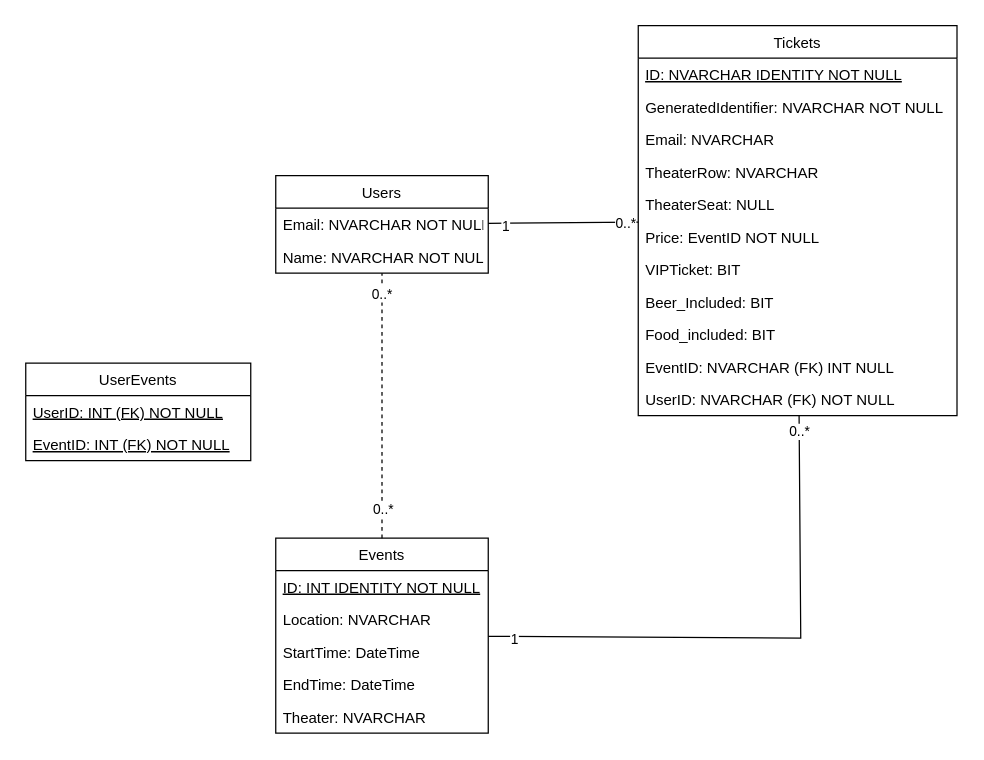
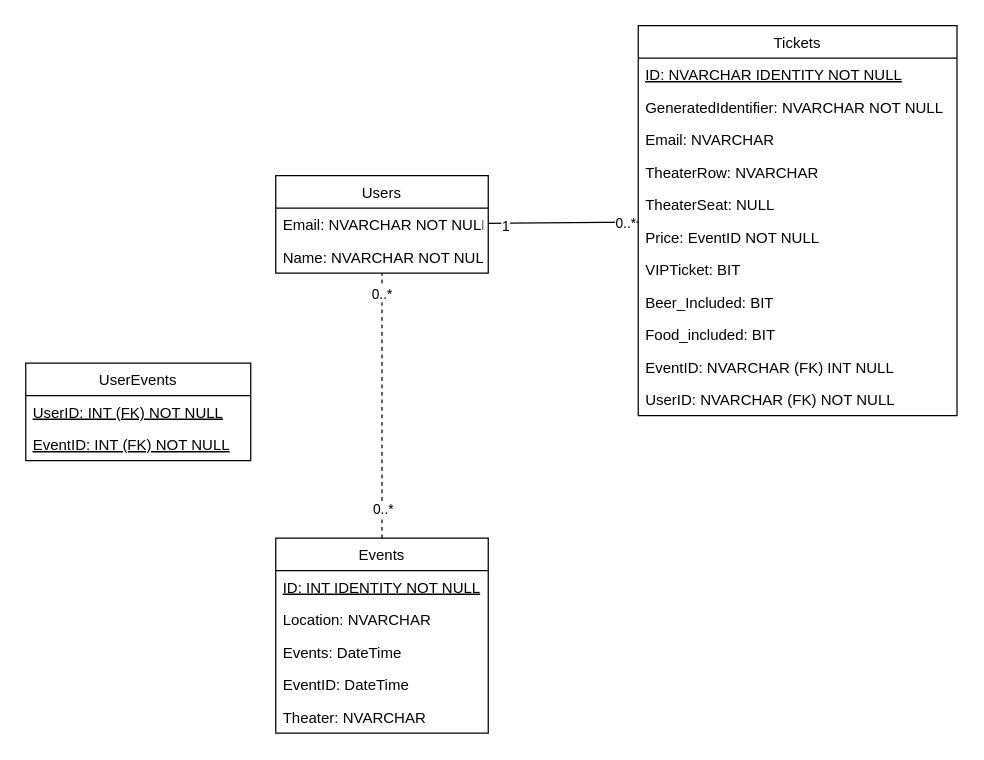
edge "Tickets" -- "Events": removed, labels "0..*", "1"
node "StartTime: DateTime": label "StartTime: DateTime" -> "Events: DateTime"
node "EndTime: DateTime": label "EndTime: DateTime" -> "EventID: DateTime"
